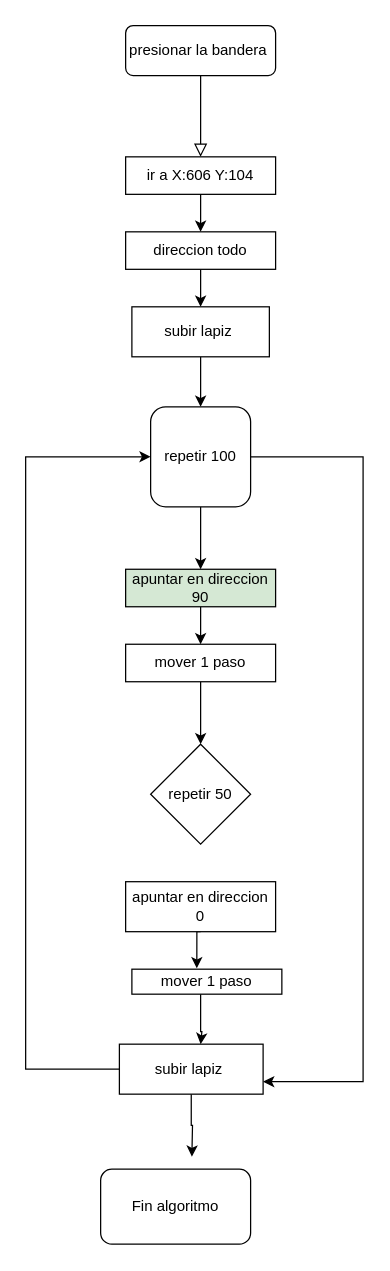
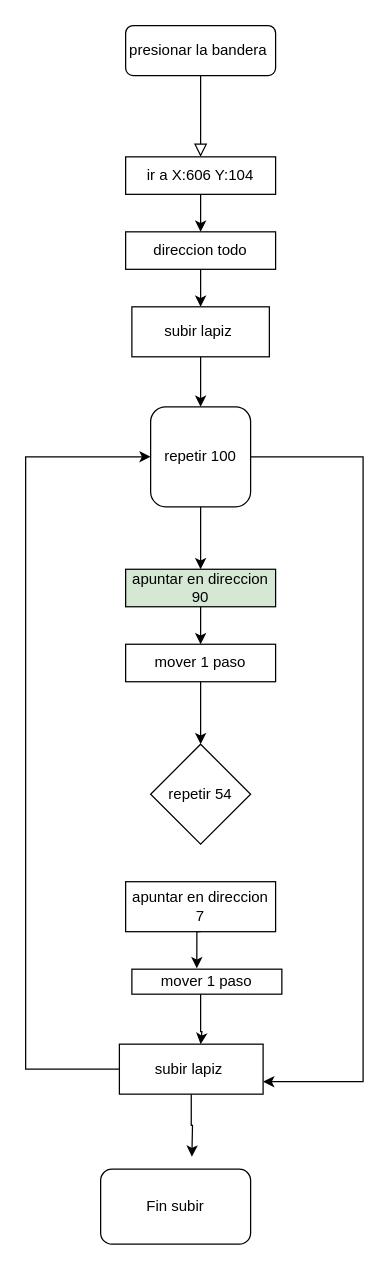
node "repetir 50": label "repetir 50" -> "repetir 54"
node "apuntar en direccion 0": label "apuntar en direccion 0" -> "apuntar en direccion 7"
node "Fin algoritmo": label "Fin algoritmo" -> "Fin subir"
